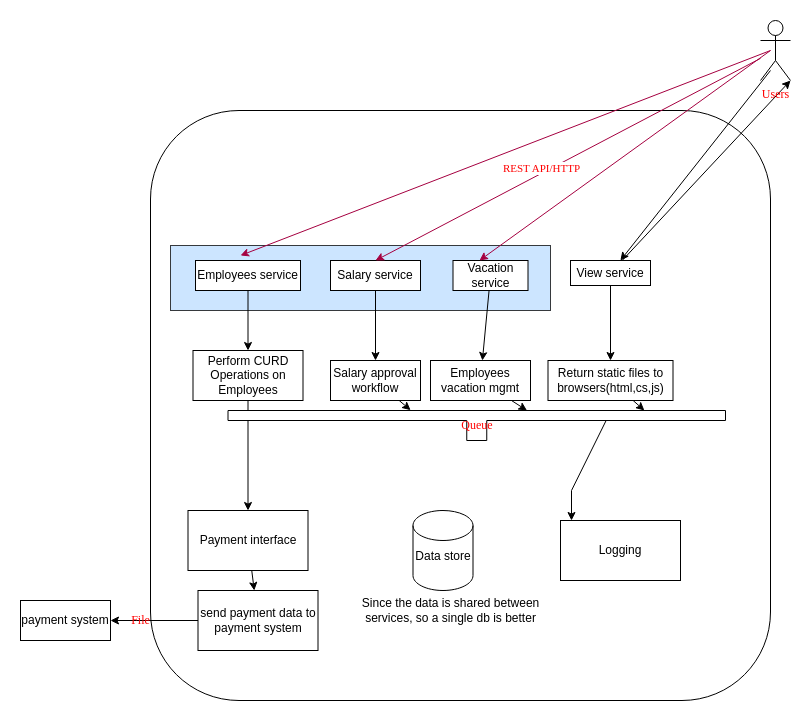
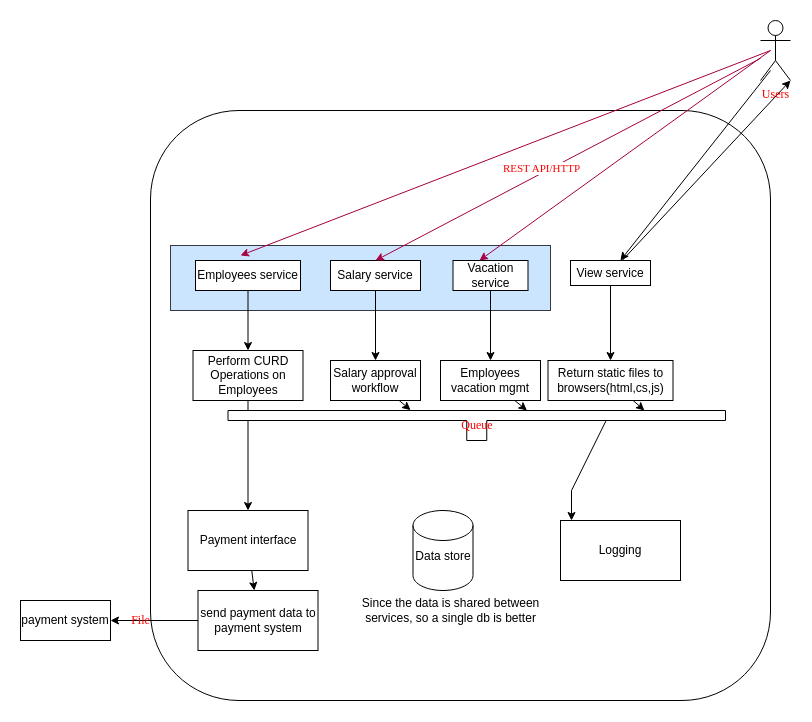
node "Employees vacation mgmt": moved (481, 381) -> (491, 381)
